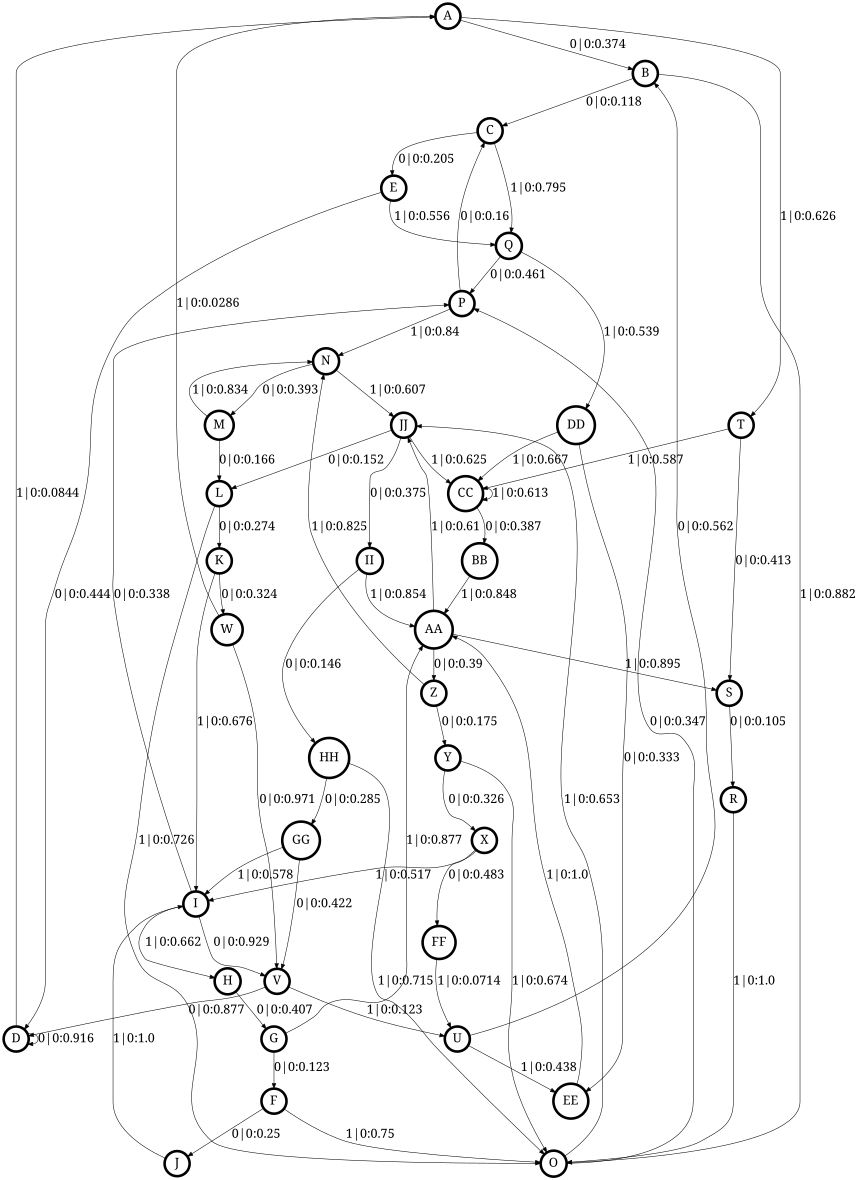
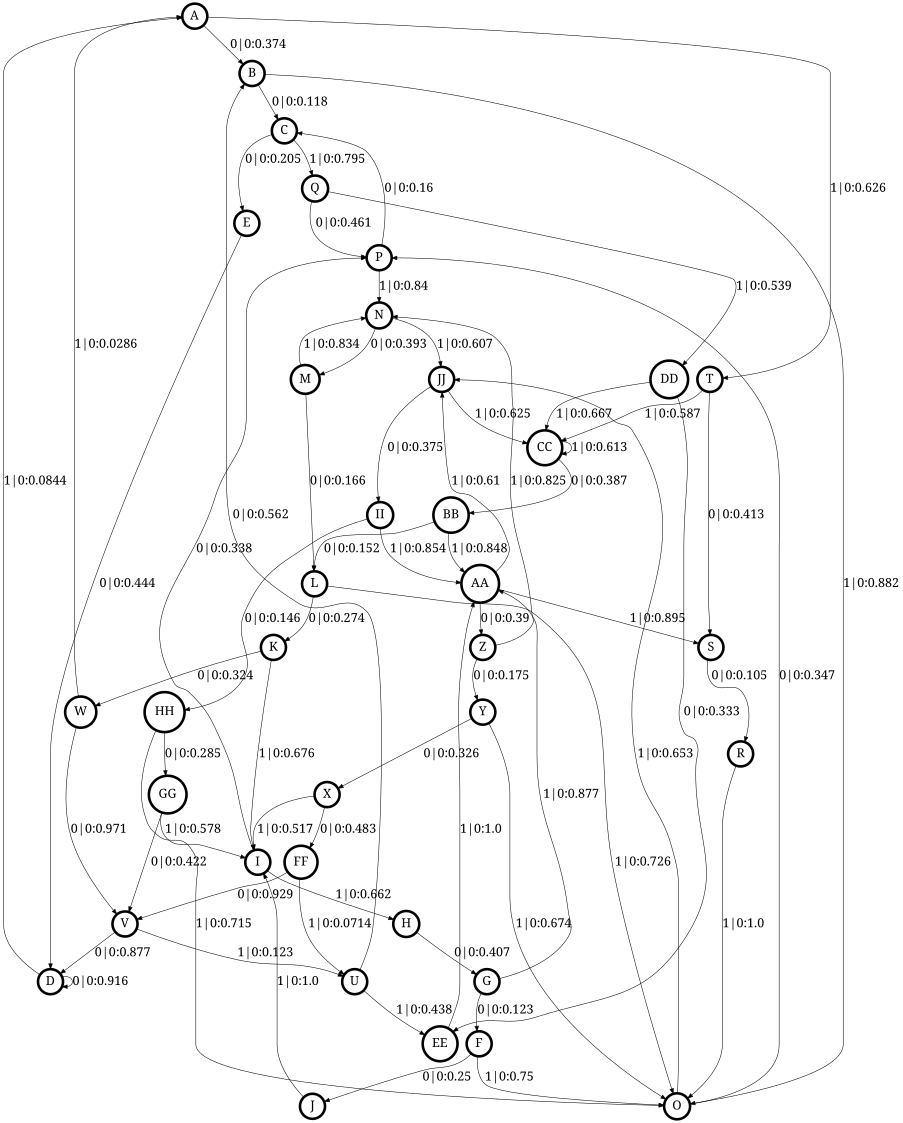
edge "E" -> "Q": removed, label "1|0:0.556"
edge "JJ" -> "L": now "BB" -> "L"
edge "I" -> "V": now "FF" -> "V"
